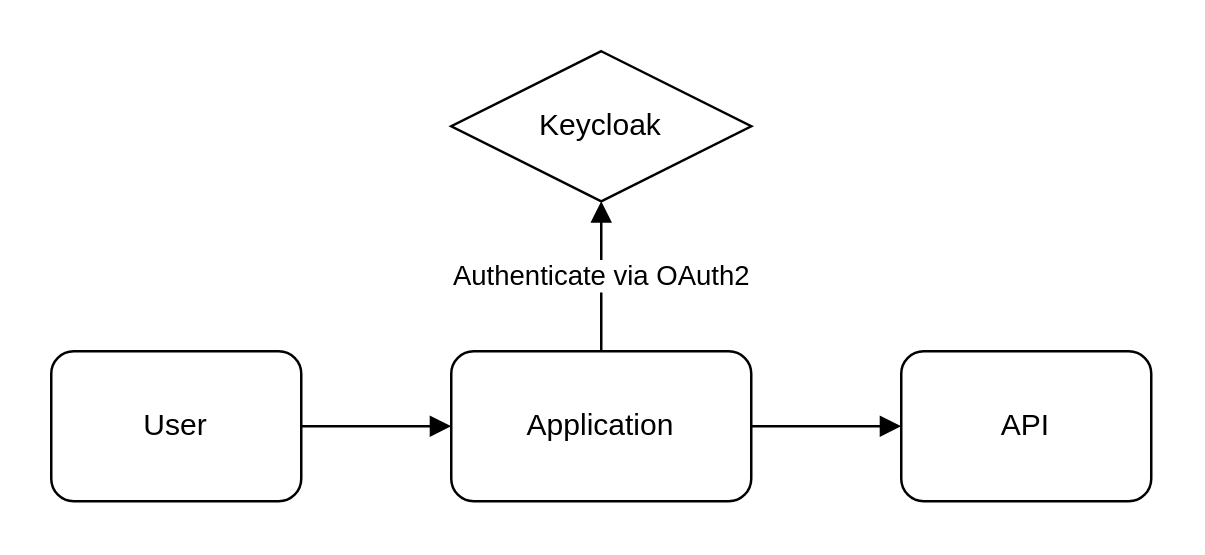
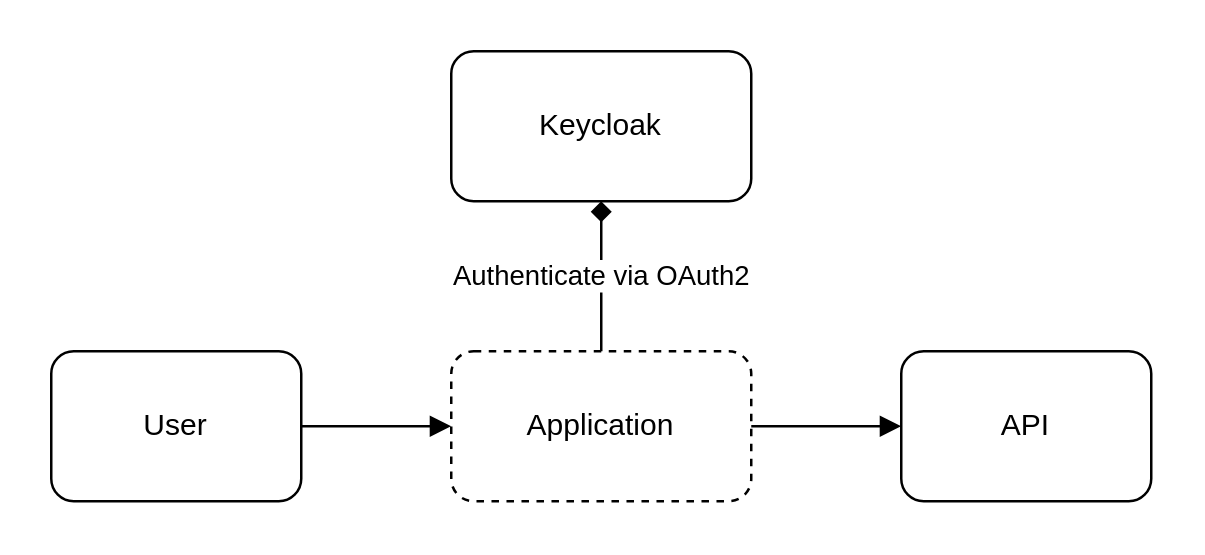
node "Keycloak": shape diamond -> rounded rectangle
edge "Application" -> "Keycloak": arrowhead block -> diamond
node "Application": style solid -> dashed
